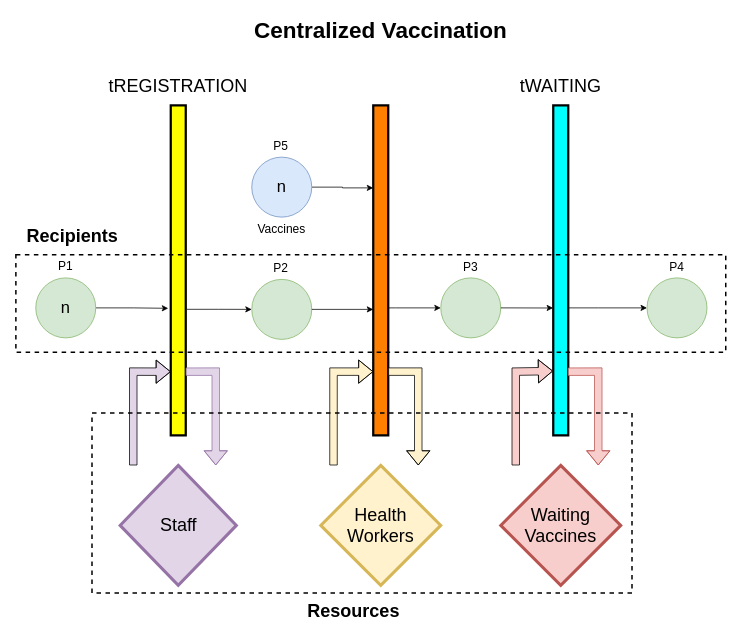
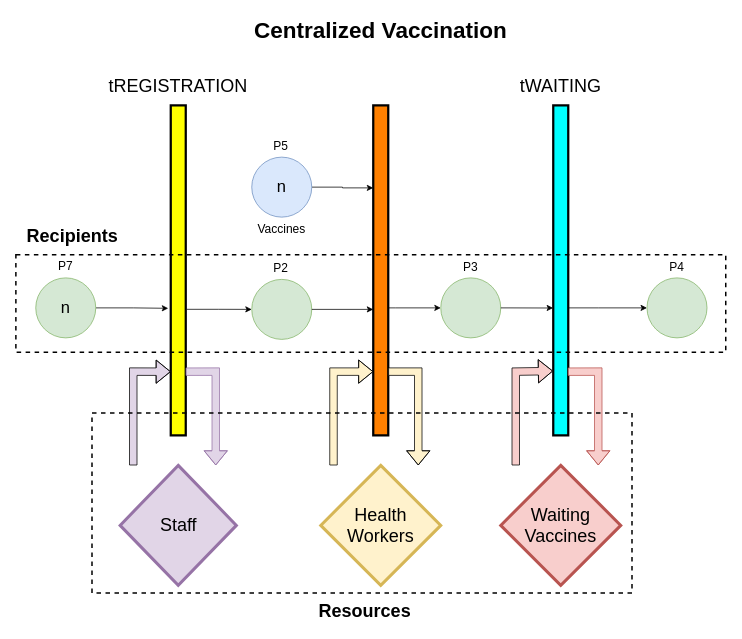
node "P1": label "P1" -> "P7"
node "Resources": moved (354, 612) -> (365, 612)
